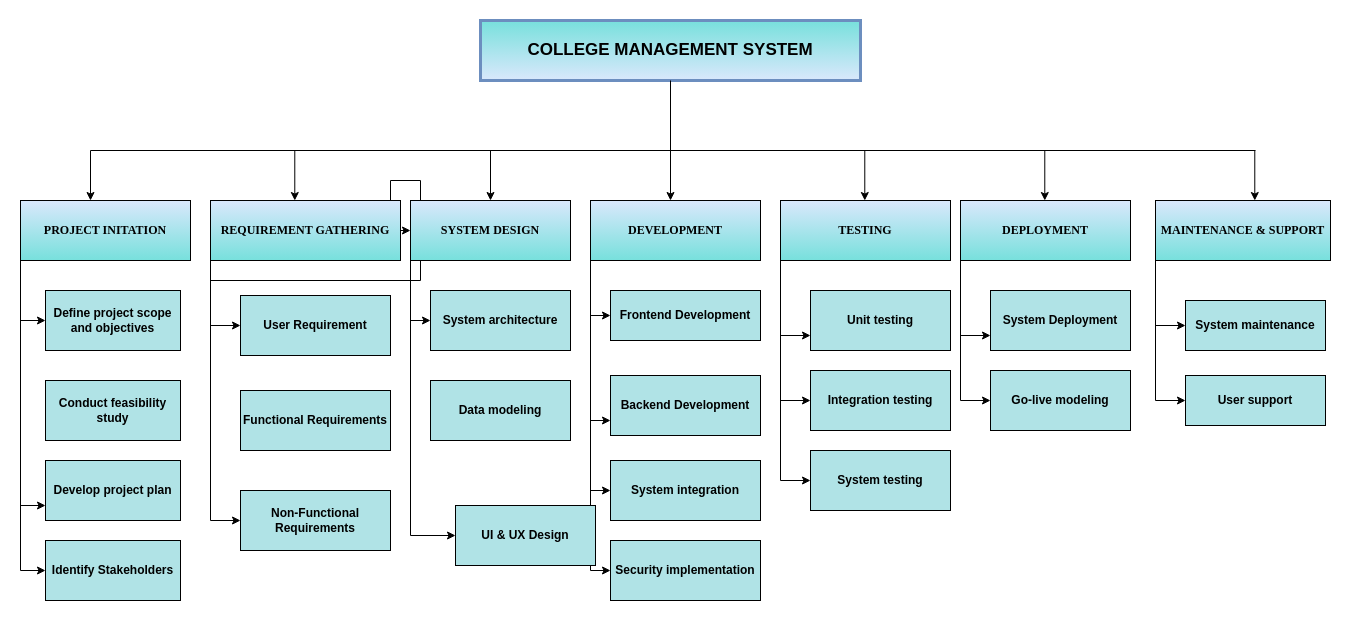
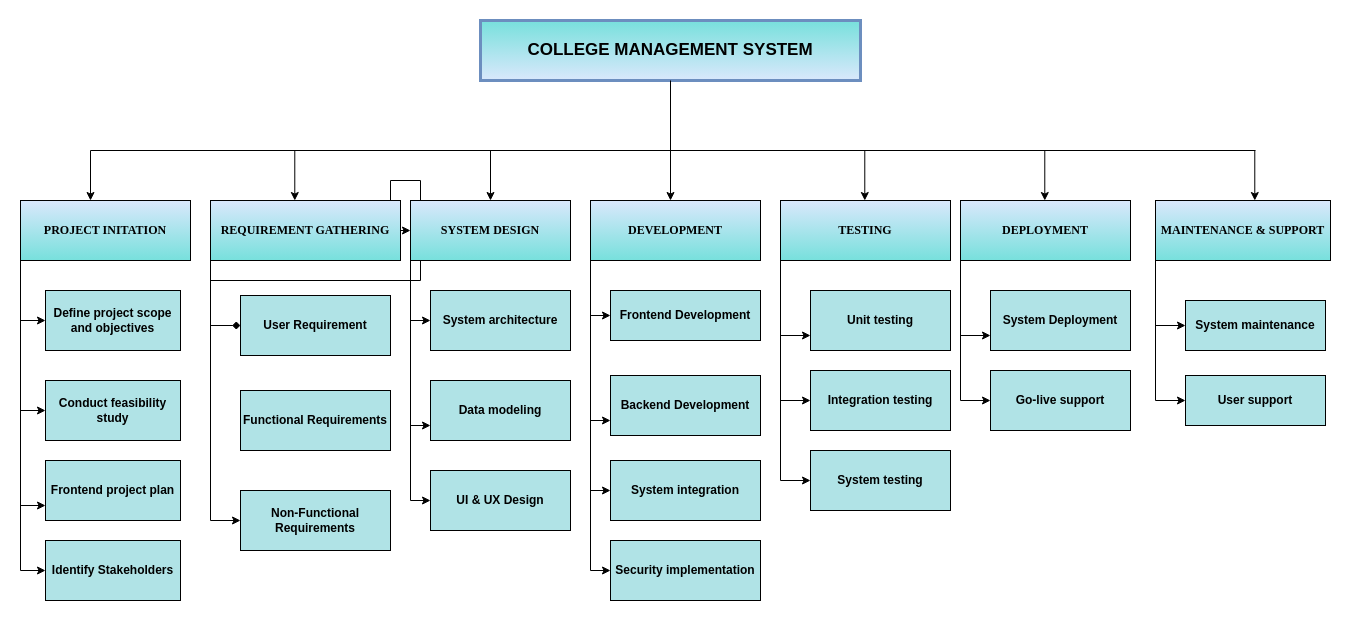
edge "REQUIREMENT GATHERING" -> "User Requirement": arrowhead classic -> diamond
node "Go-live modeling": label "Go-live modeling" -> "Go-live support"
edge "PROJECT INITATION" -> "Conduct feasibility study": added
edge "SYSTEM DESIGN" -> "Data modeling": added
node "Develop project plan": label "Develop project plan" -> "Frontend project plan"
node "UI & UX Design": moved (526, 536) -> (501, 501)
